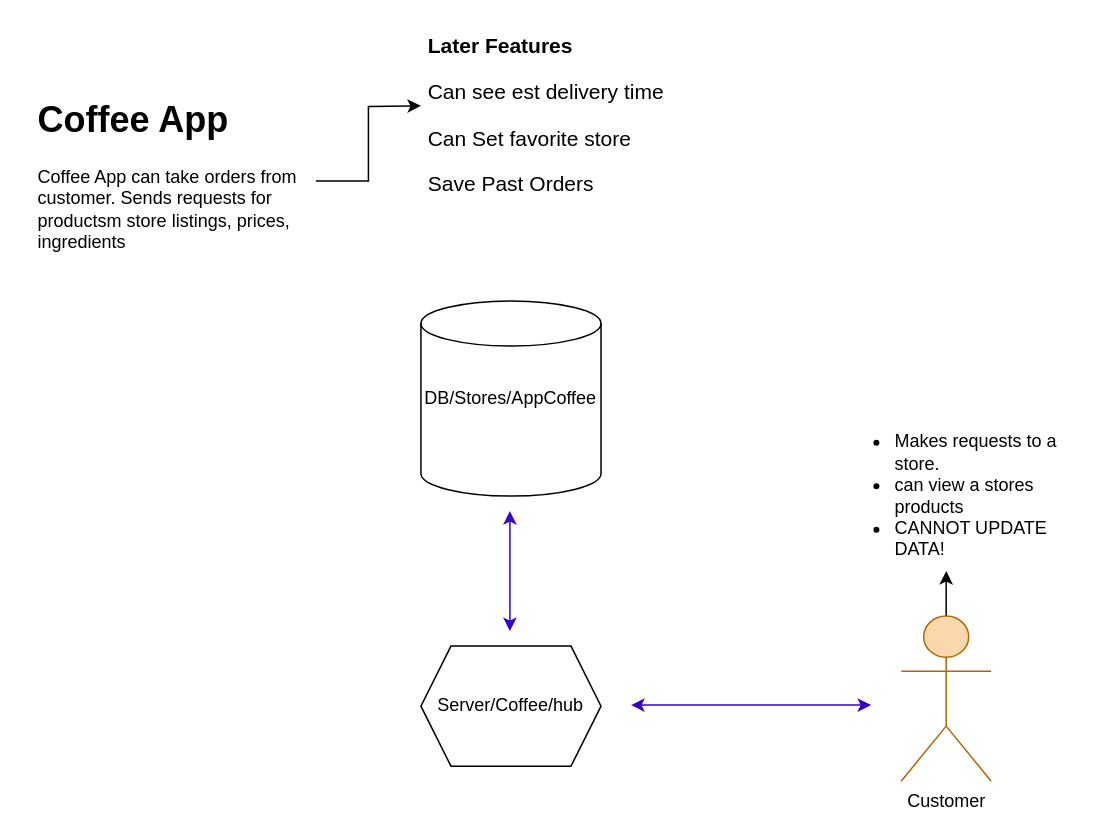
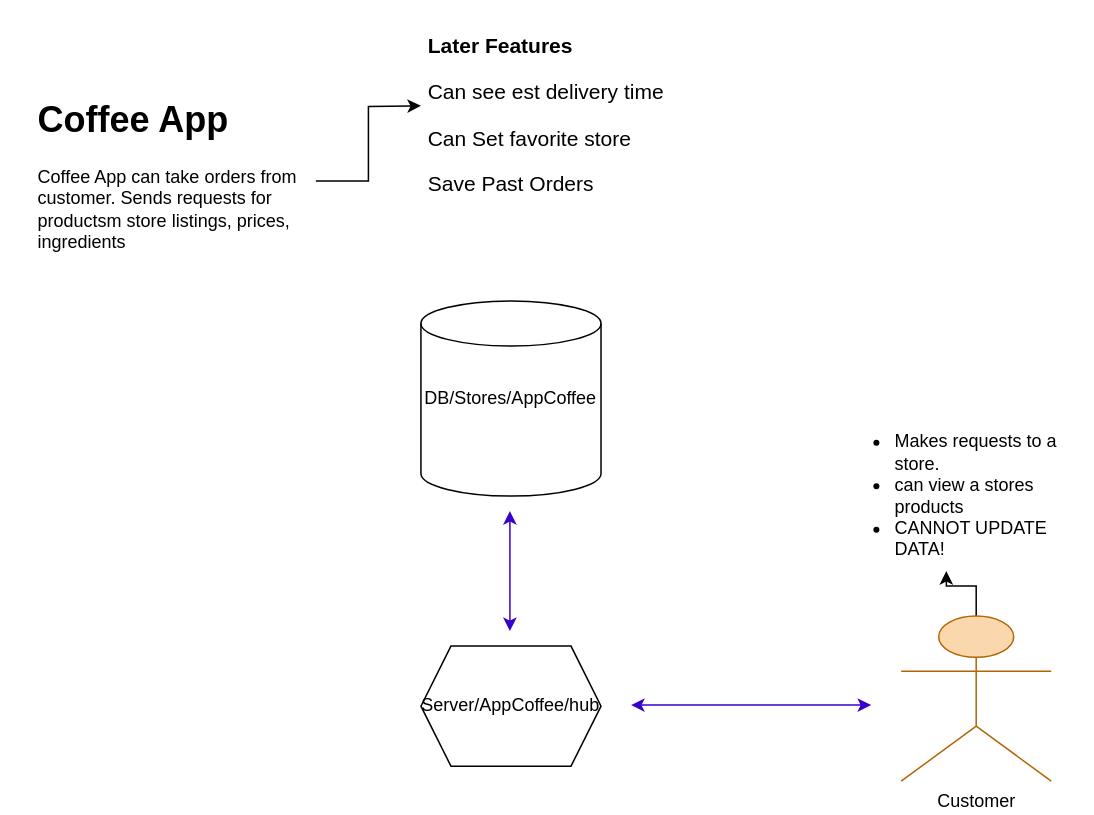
node "Customer": size 90x165 -> 150x165
node "Server/Coffee/hub": label "Server/Coffee/hub" -> "Server/AppCoffee/hub"
